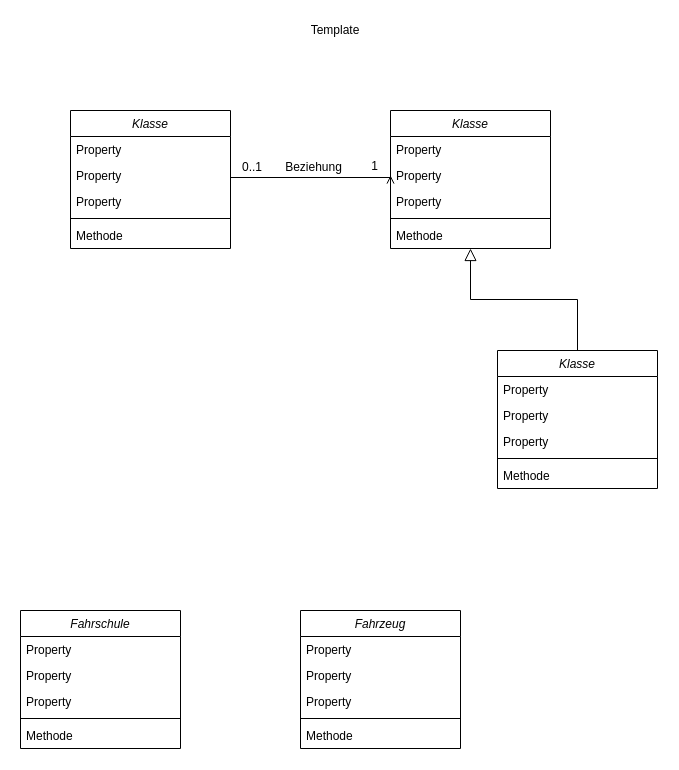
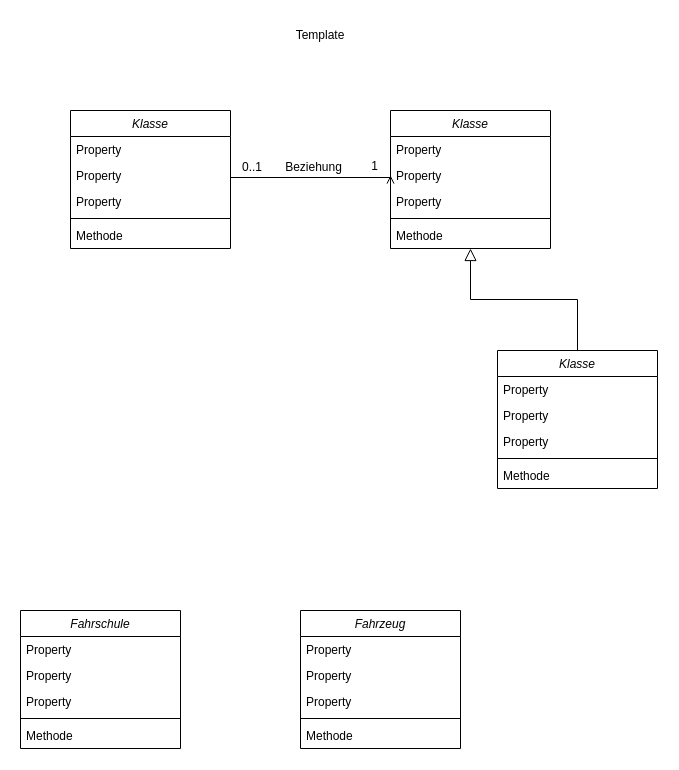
node "Template": moved (336, 31) -> (321, 36)
